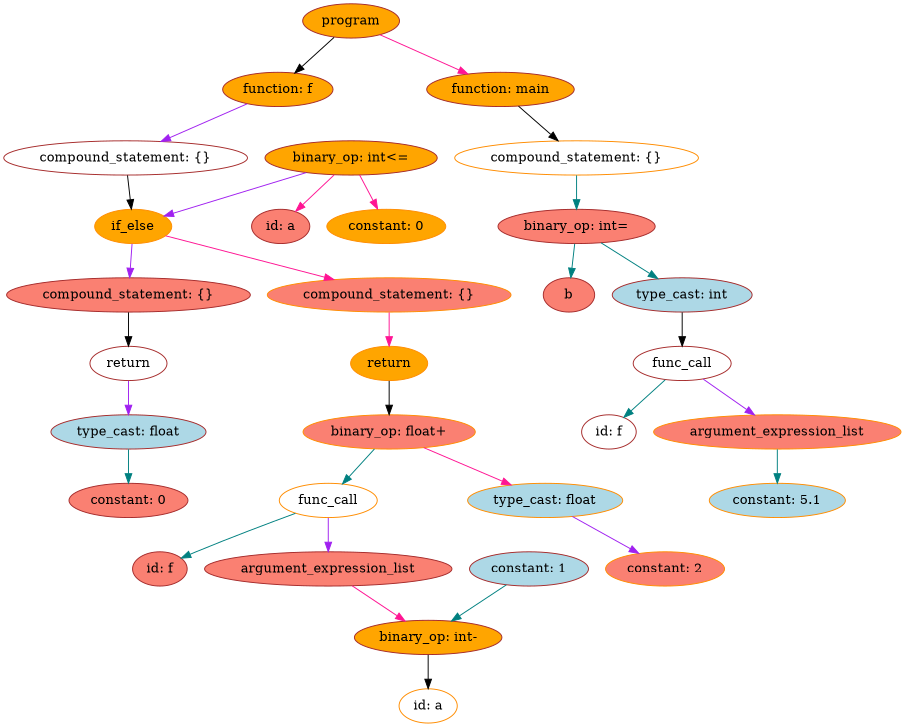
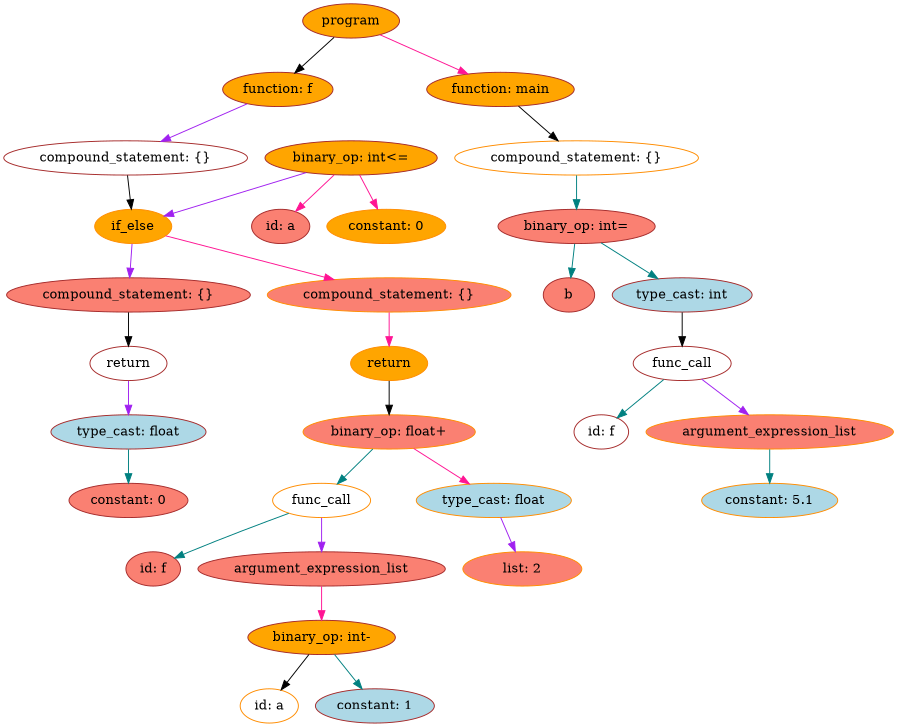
node "constant: 2": label "constant: 2" -> "list: 2"
edge "constant: 1" -> "binary_op: int-": reversed
